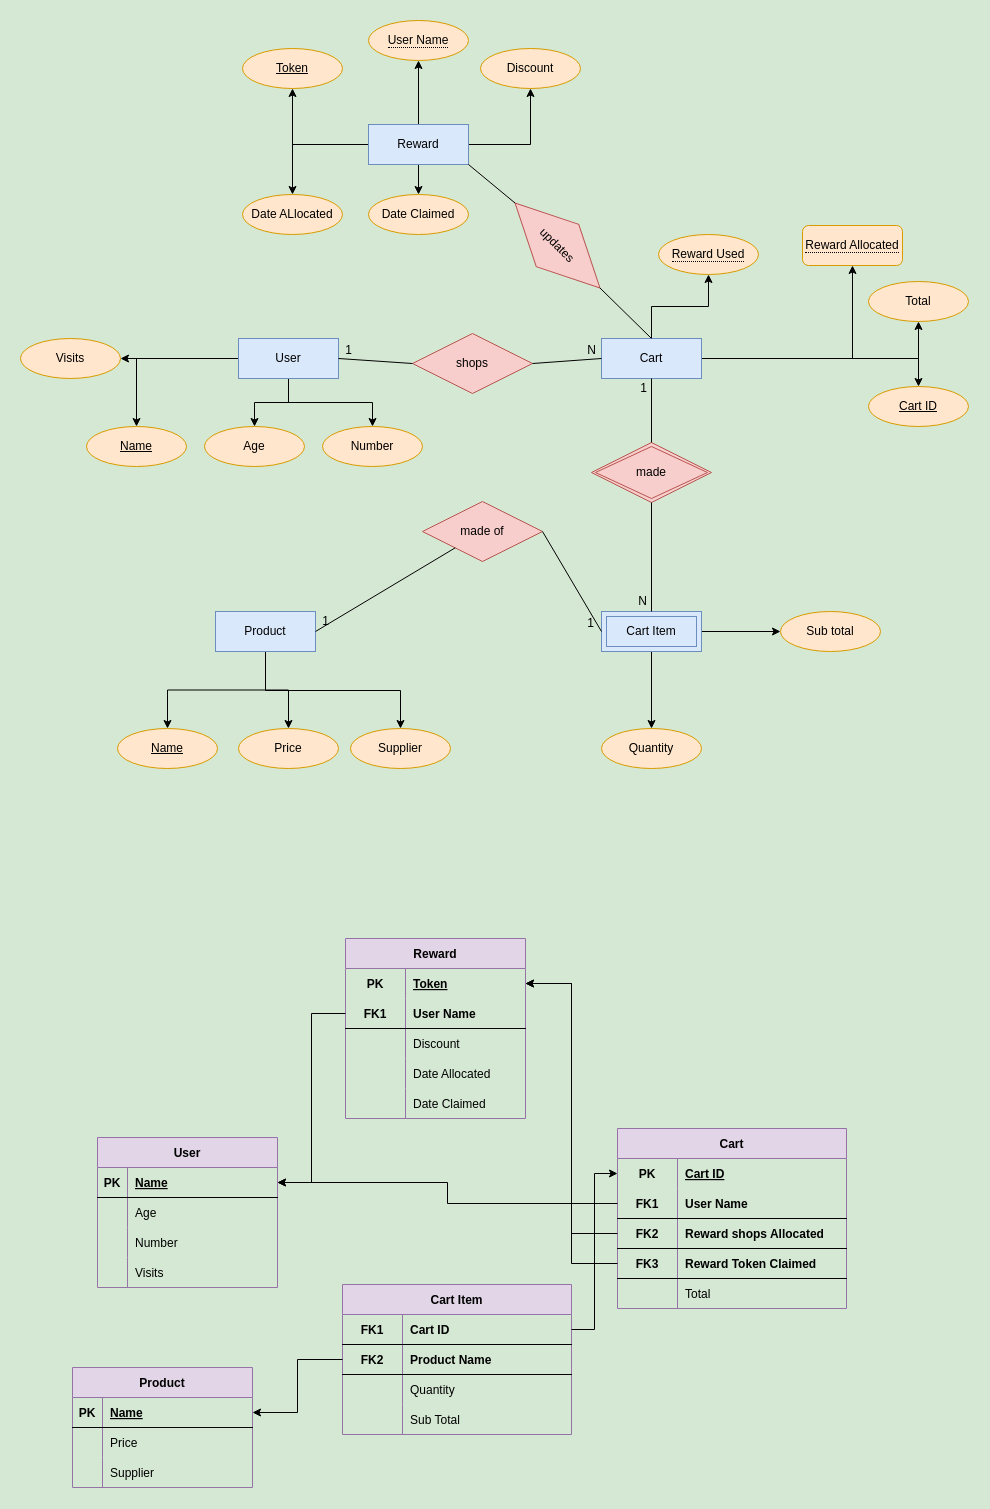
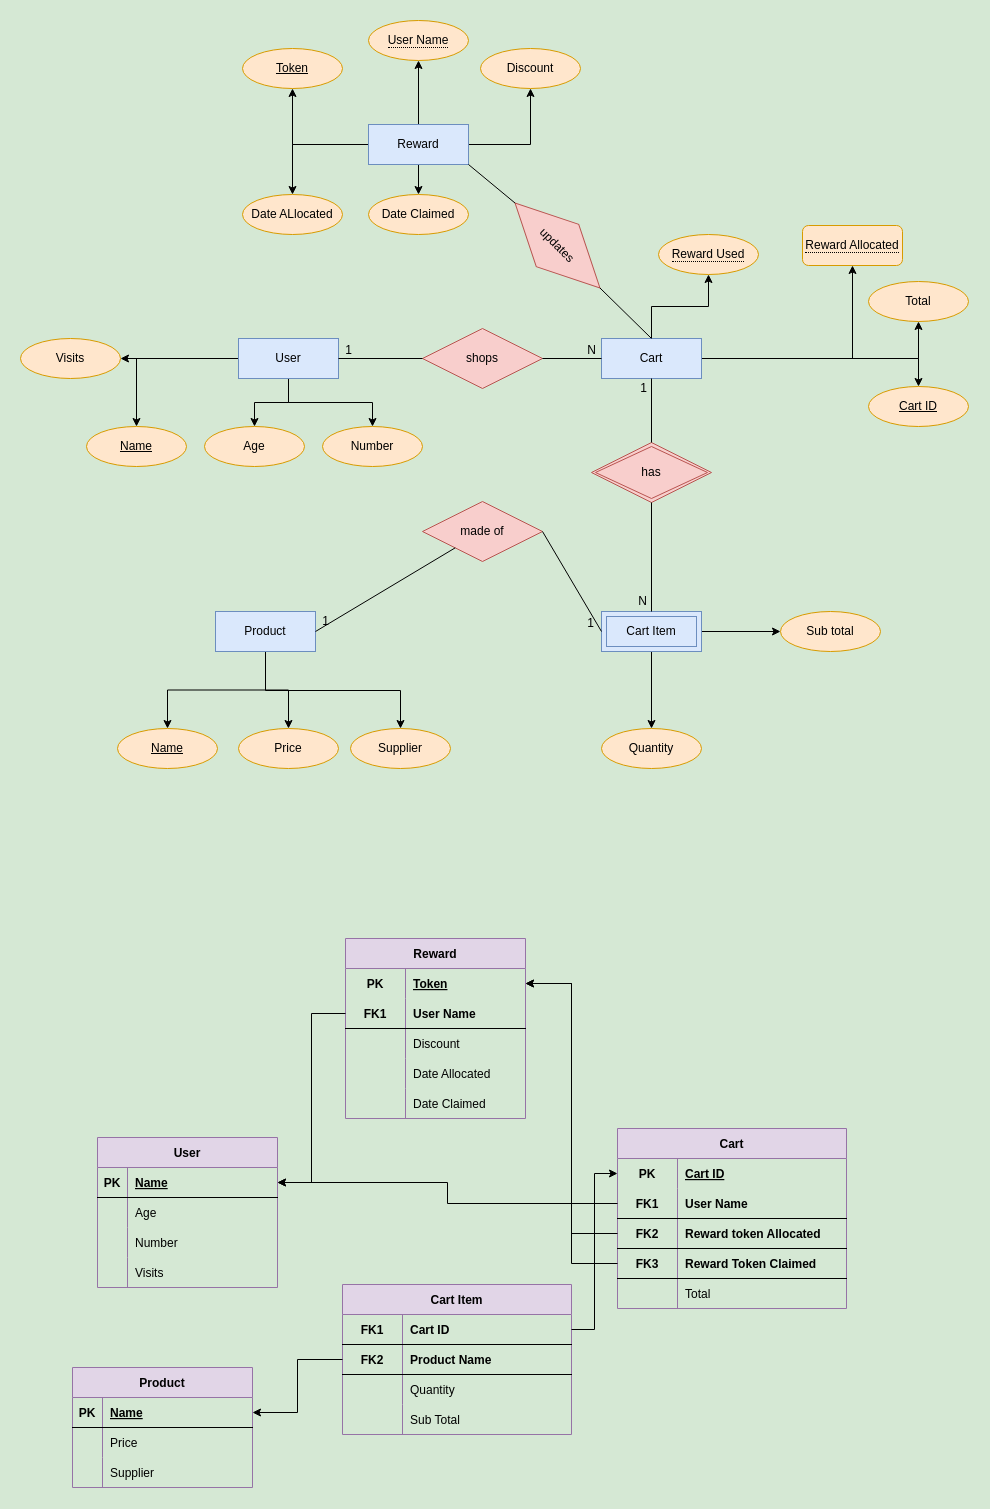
node "shops": moved (473, 364) -> (483, 359)
node "made": label "made" -> "has"
node "Reward shops Allocated": label "Reward shops Allocated" -> "Reward token Allocated"
